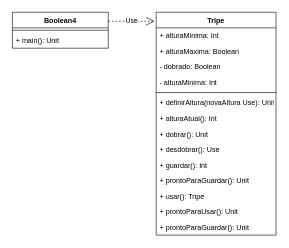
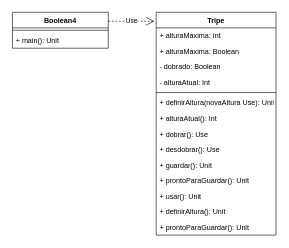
node "+ alturaMinima: Int": label "+ alturaMinima: Int" -> "+ alturaMaxima: Int"
node "- alturaMinima: Int": label "- alturaMinima: Int" -> "- alturaAtual: Int"
node "+ dobrar(): Unit": label "+ dobrar(): Unit" -> "+ dobrar(): Use"
node "+ guardar(): Int": label "+ guardar(): Int" -> "+ guardar(): Unit"
node "+ usar(): Tripe": label "+ usar(): Tripe" -> "+ usar(): Unit"
node "+ prontoParaUsar(): Unit": label "+ prontoParaUsar(): Unit" -> "+ definirAltura(): Unit"
